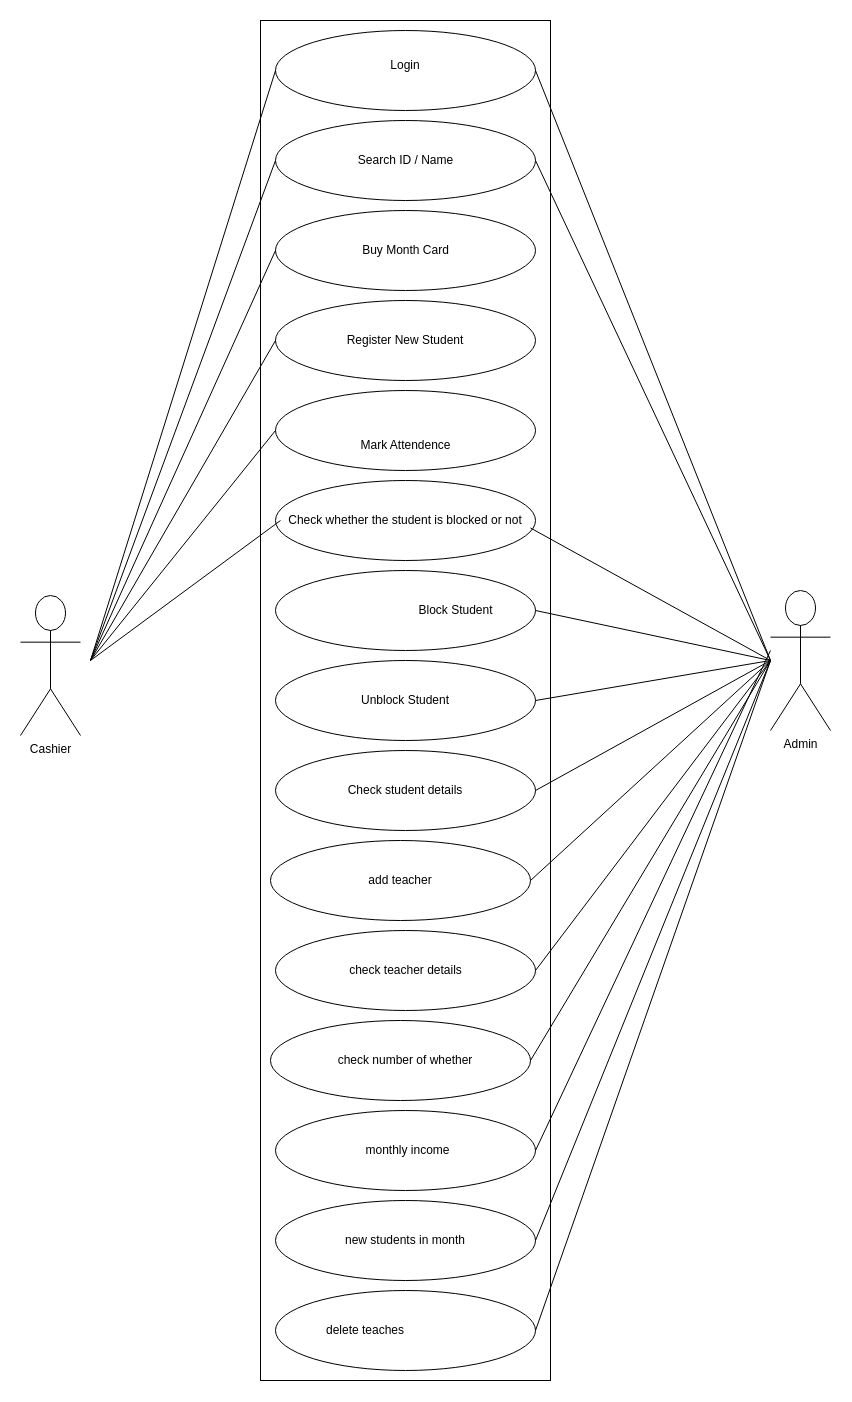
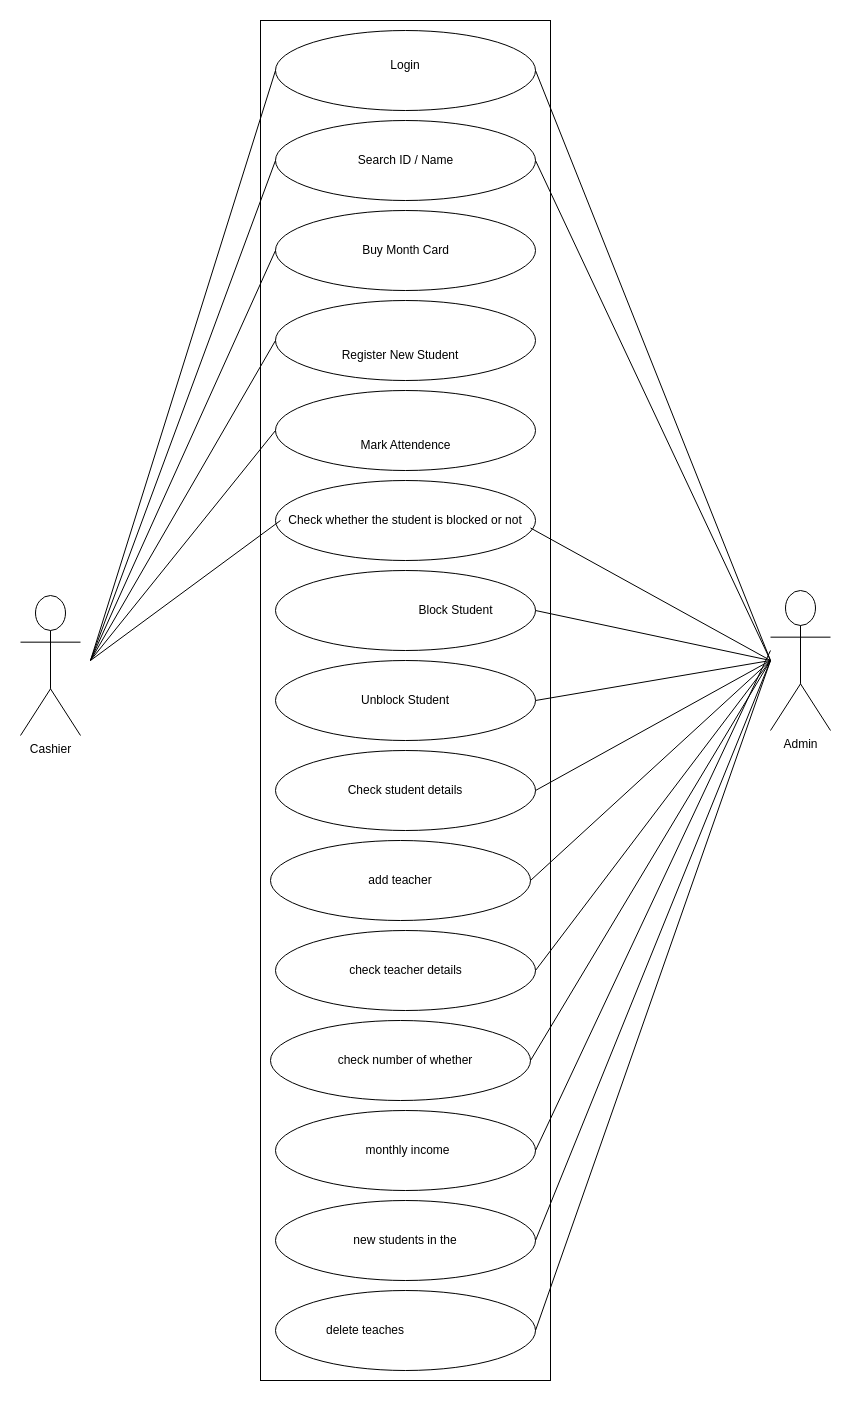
node "Register New Student": moved (406, 341) -> (401, 356)
node "new students in month": label "new students in month" -> "new students in the"
